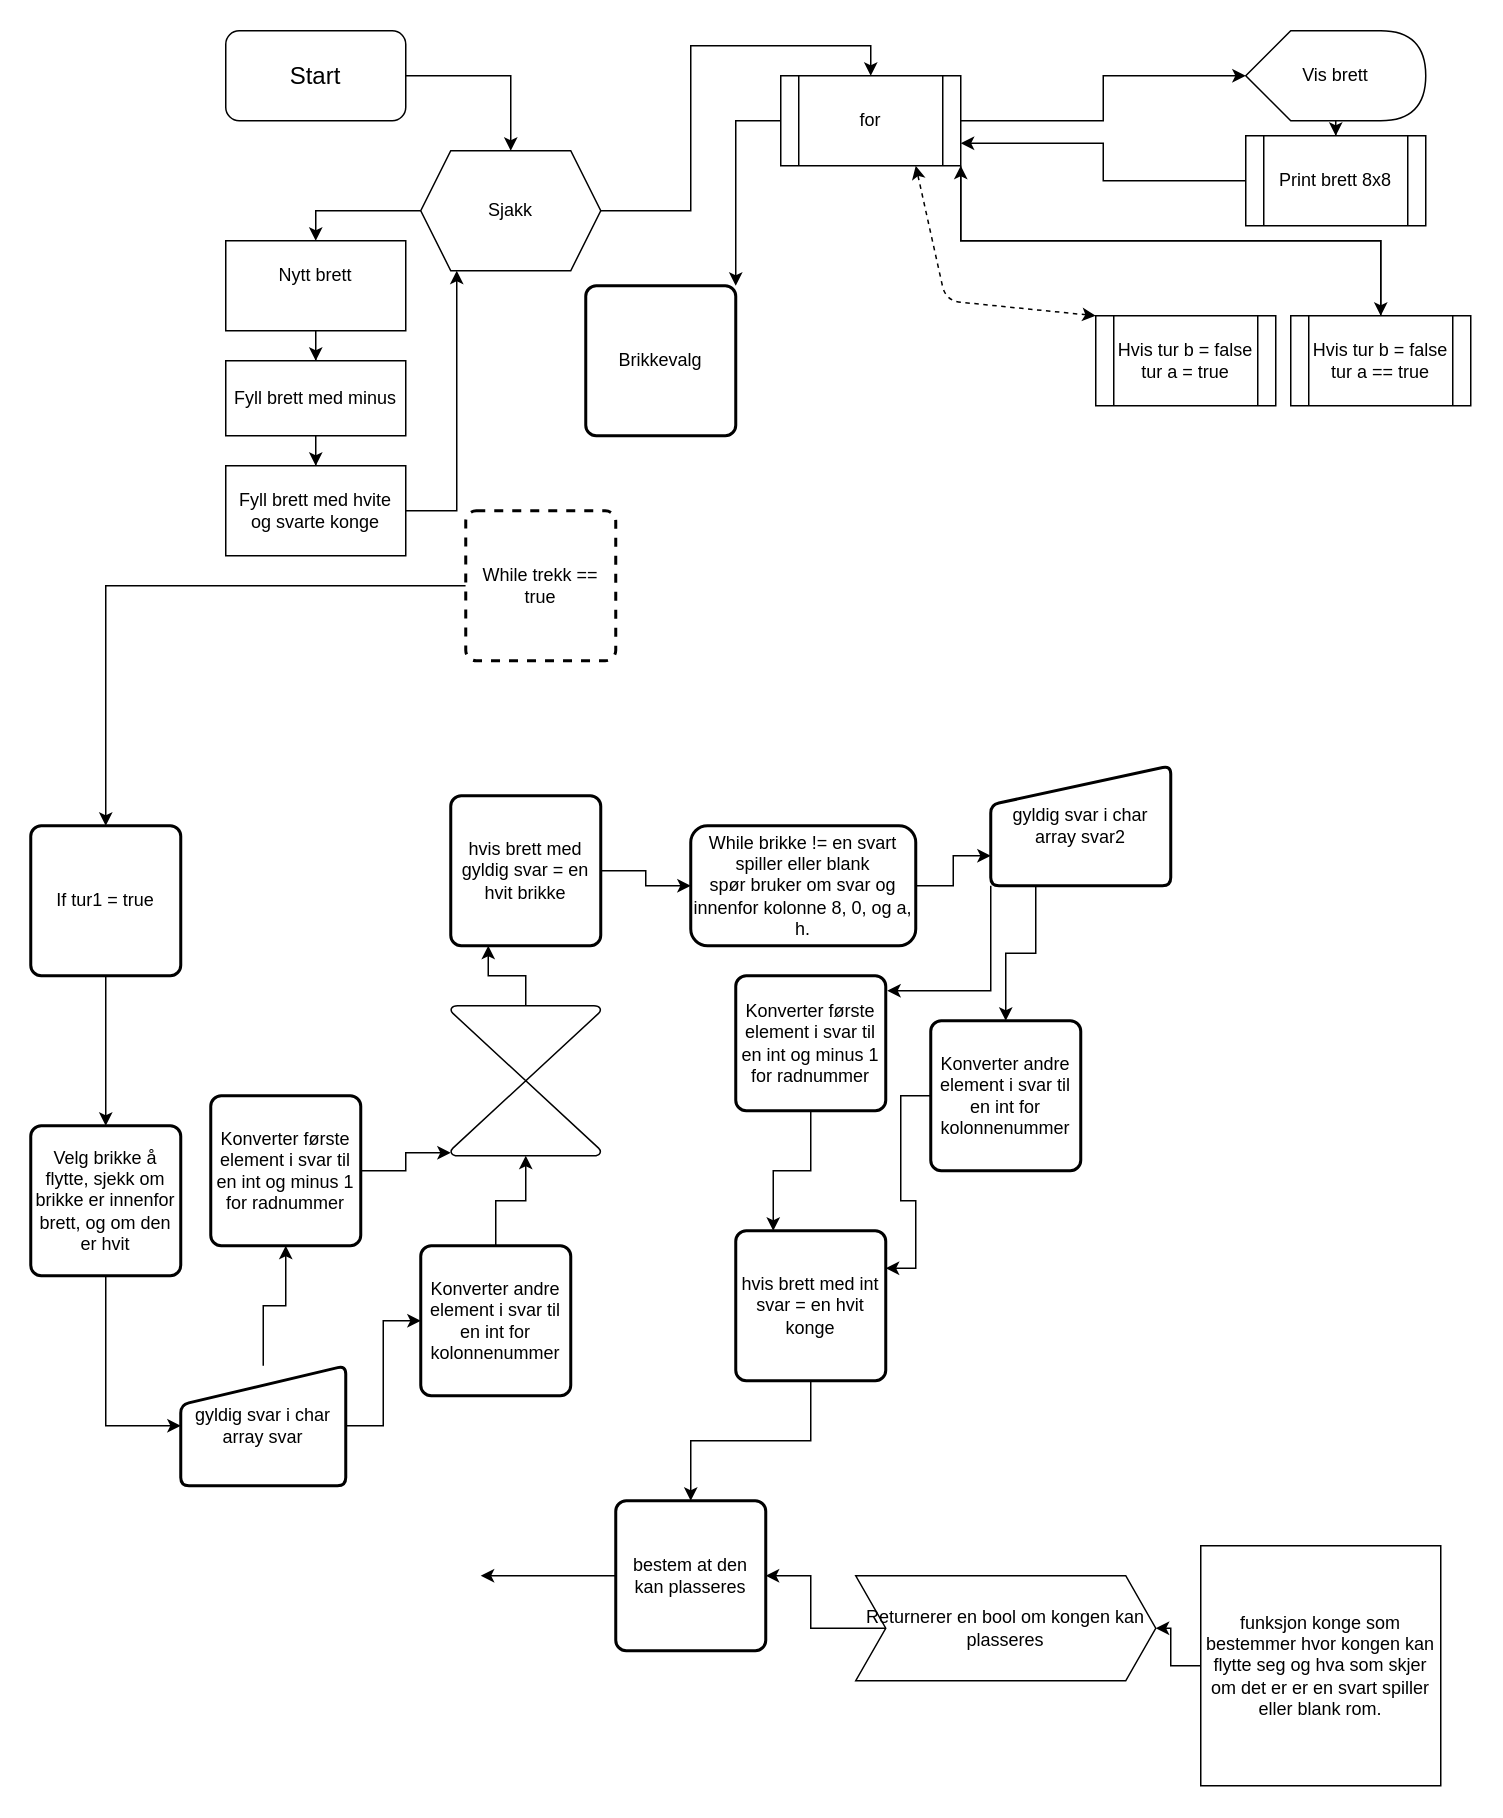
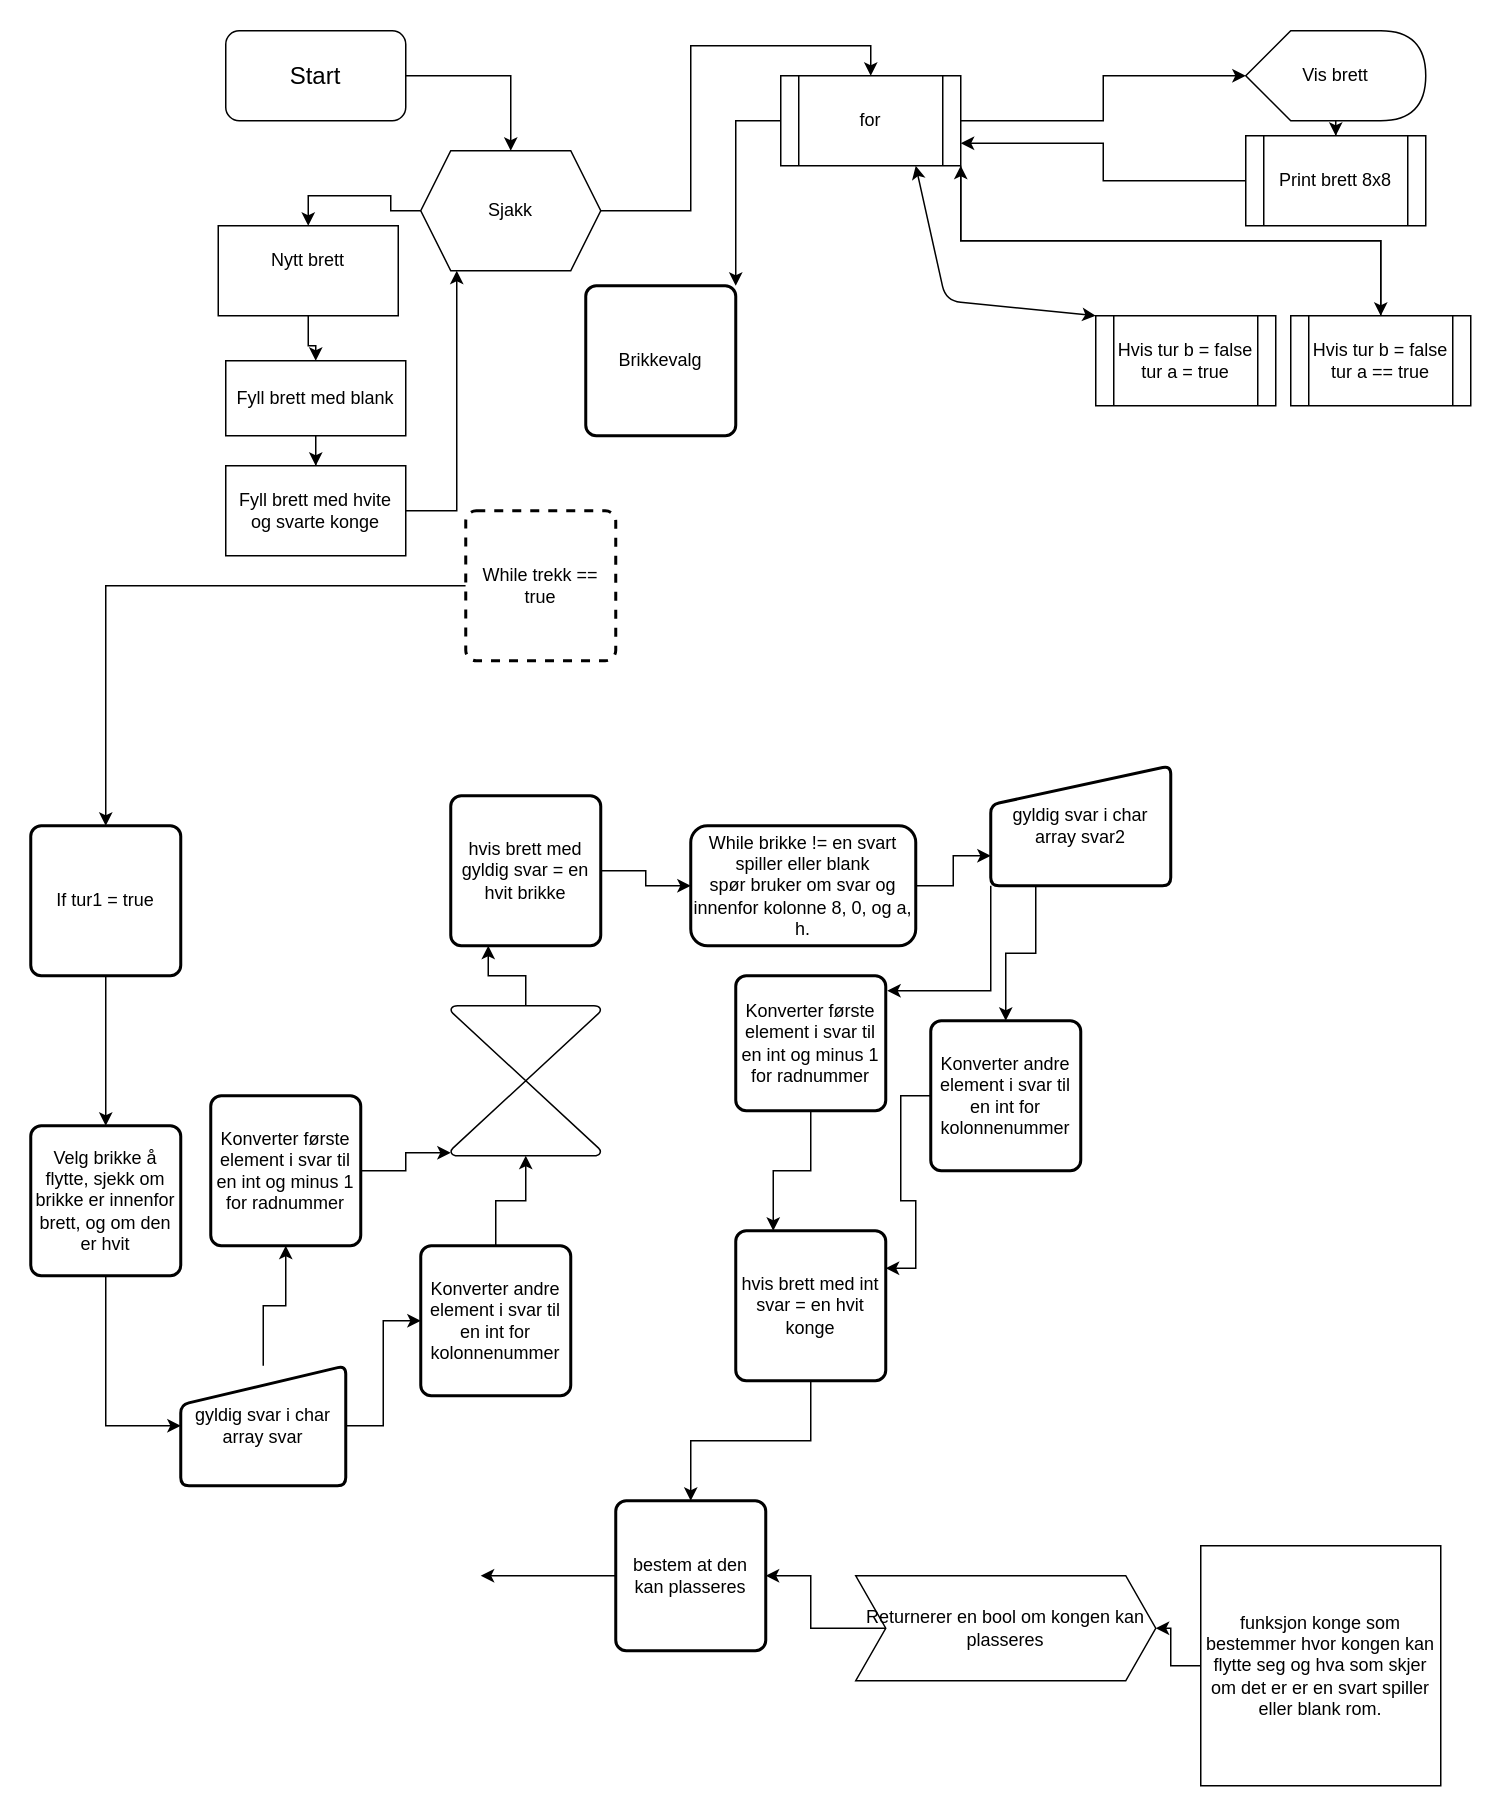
node "Nytt brett": moved (316, 286) -> (308, 271)
edge "for" -- "Hvis tur b = false tur a = true": style dashed -> solid
node "Fyll brett med minus": label "Fyll brett med minus" -> "Fyll brett med blank"
